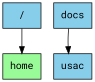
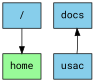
edge "docs" -> "usac": reversed
